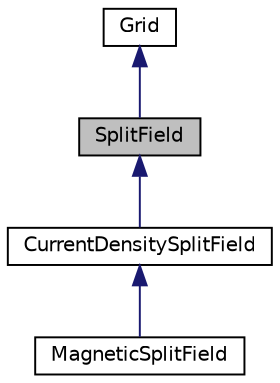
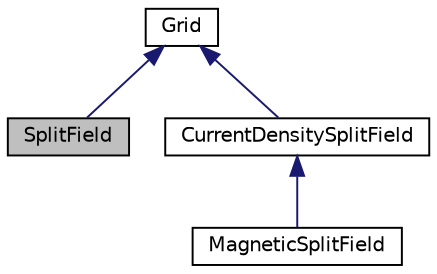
edge "CurrentDensitySplitField" -> "SplitField": now "CurrentDensitySplitField" -> "Grid"
